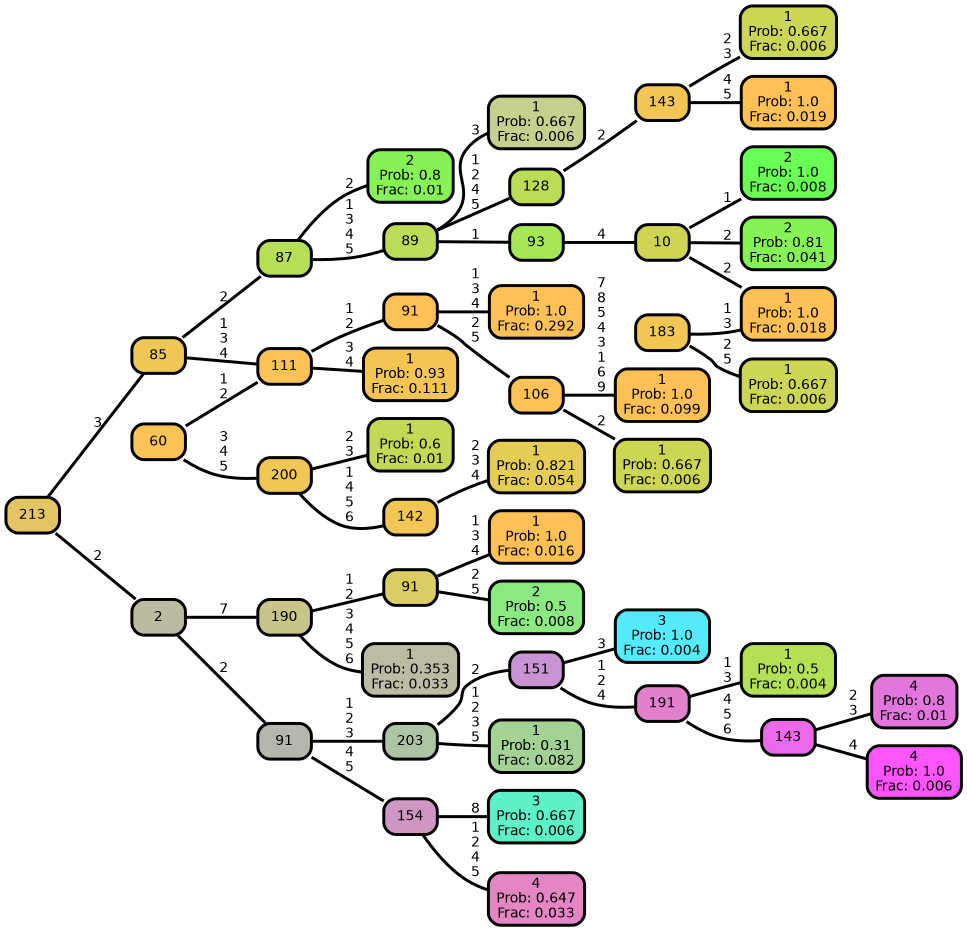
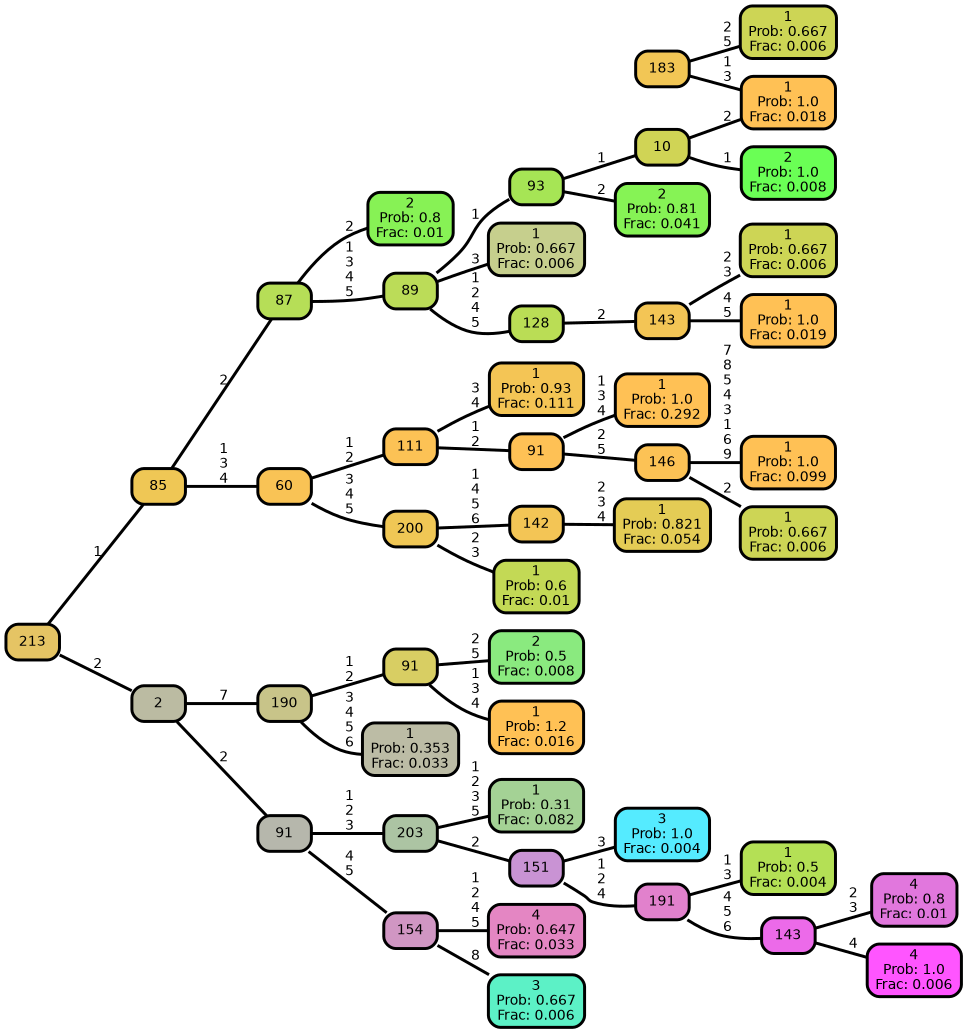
edge "93" -- "10": label " 4" -> " 1"
edge "10" -- "2 Prob: 0.81 Frac: 0.041": now "93" -- "2 Prob: 0.81 Frac: 0.041"
edge "85" -- "111": now "85" -- "60"
node "106": label "106" -> "146"
edge "85" -- "213": label " 3" -> " 1"
node "1 Prob: 1.0 Frac: 0.016": label "1 Prob: 1.0 Frac: 0.016" -> "1 Prob: 1.2 Frac: 0.016"
